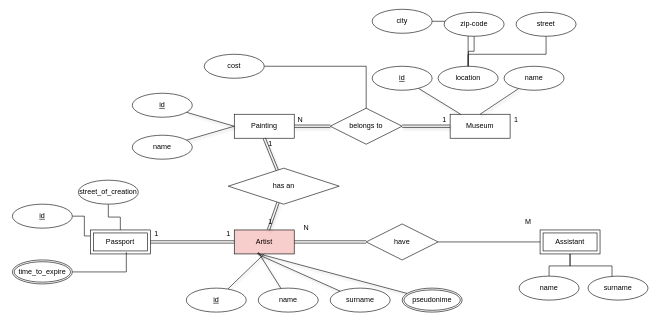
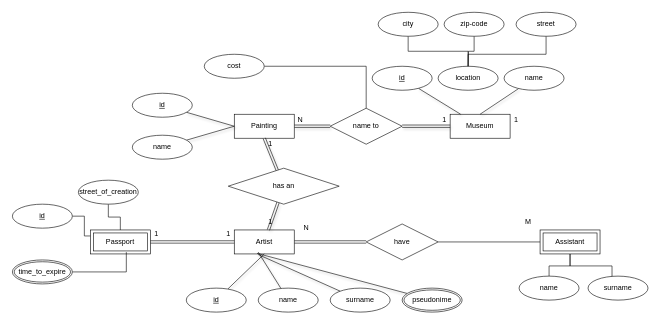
node "city": moved (402, 21) -> (408, 24)
node "belongs to": label "belongs to" -> "name to"
node "Artist": fillcolor #f8cecc -> #ffffff
